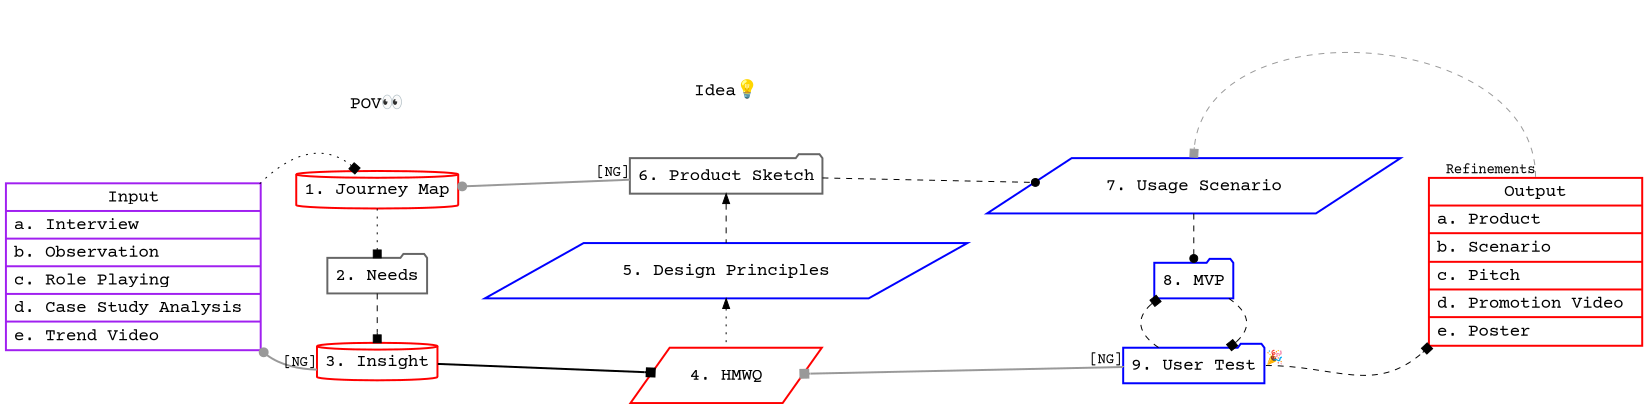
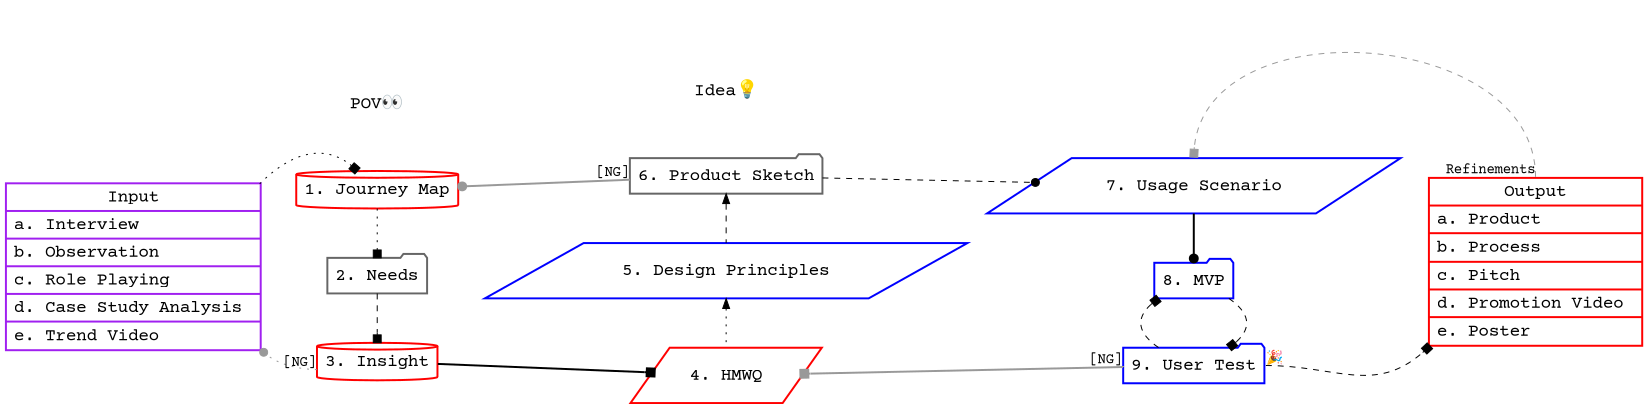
edge "7. Usage Scenario" -> "8. MVP": style dashed -> bold
node "Output": text "b. Scenario" -> "b. Process"
edge "3. Insight" -> "Input": style bold -> dotted
